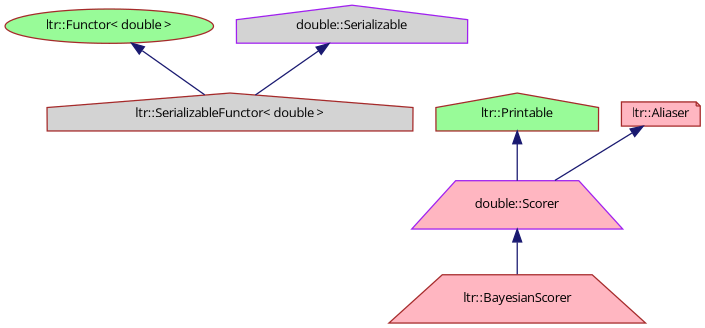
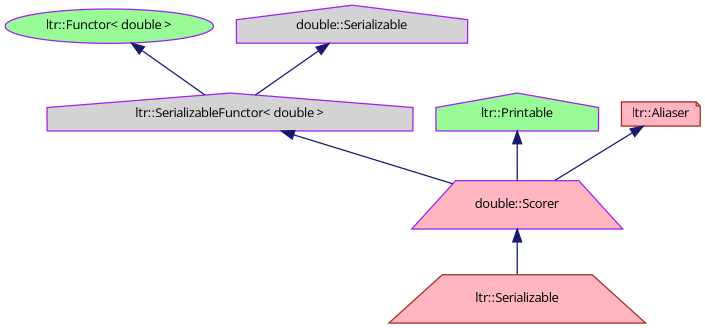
node "ltr::Functor< double >": color brown -> purple
node "ltr::SerializableFunctor< double >": color brown -> purple
node "ltr::Printable": color brown -> purple
edge "double::Scorer" -> "ltr::SerializableFunctor< double >": added
node "ltr::BayesianScorer": label "ltr::BayesianScorer" -> "ltr::Serializable"
